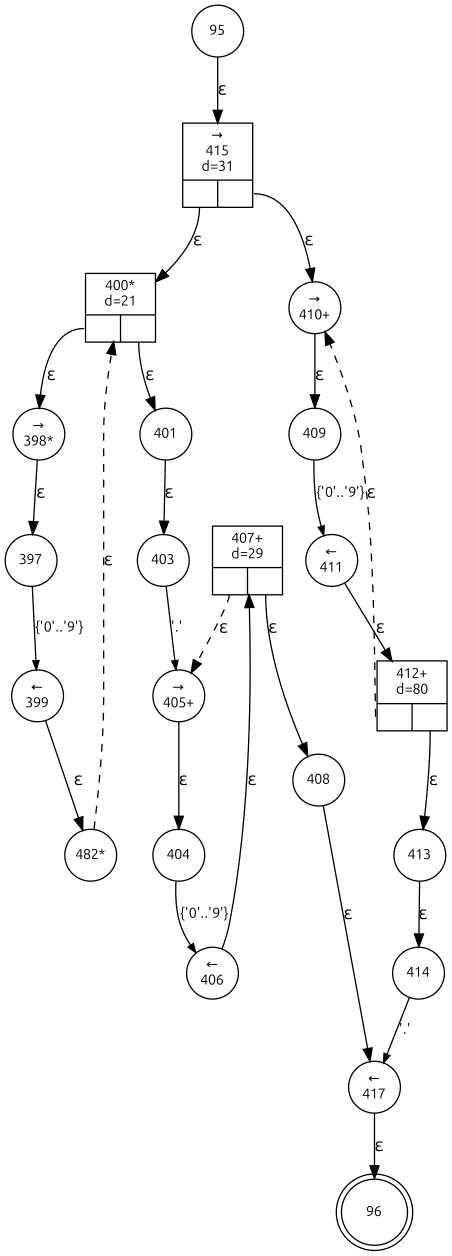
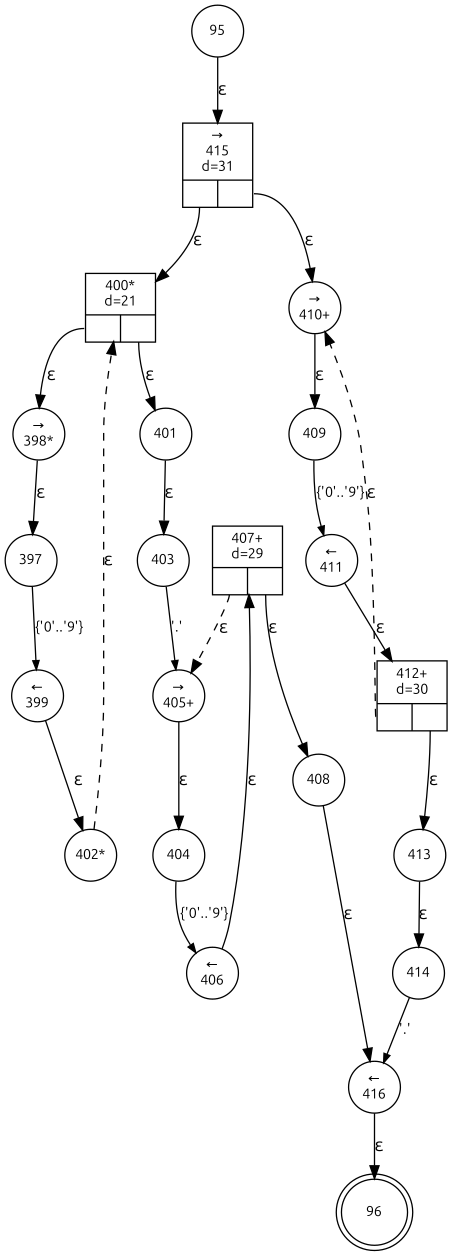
node "412+": text "d=80" -> "d=30"
node "482*": label "482*" -> "402*"
node "← 417": label "← 417" -> "← 416"
